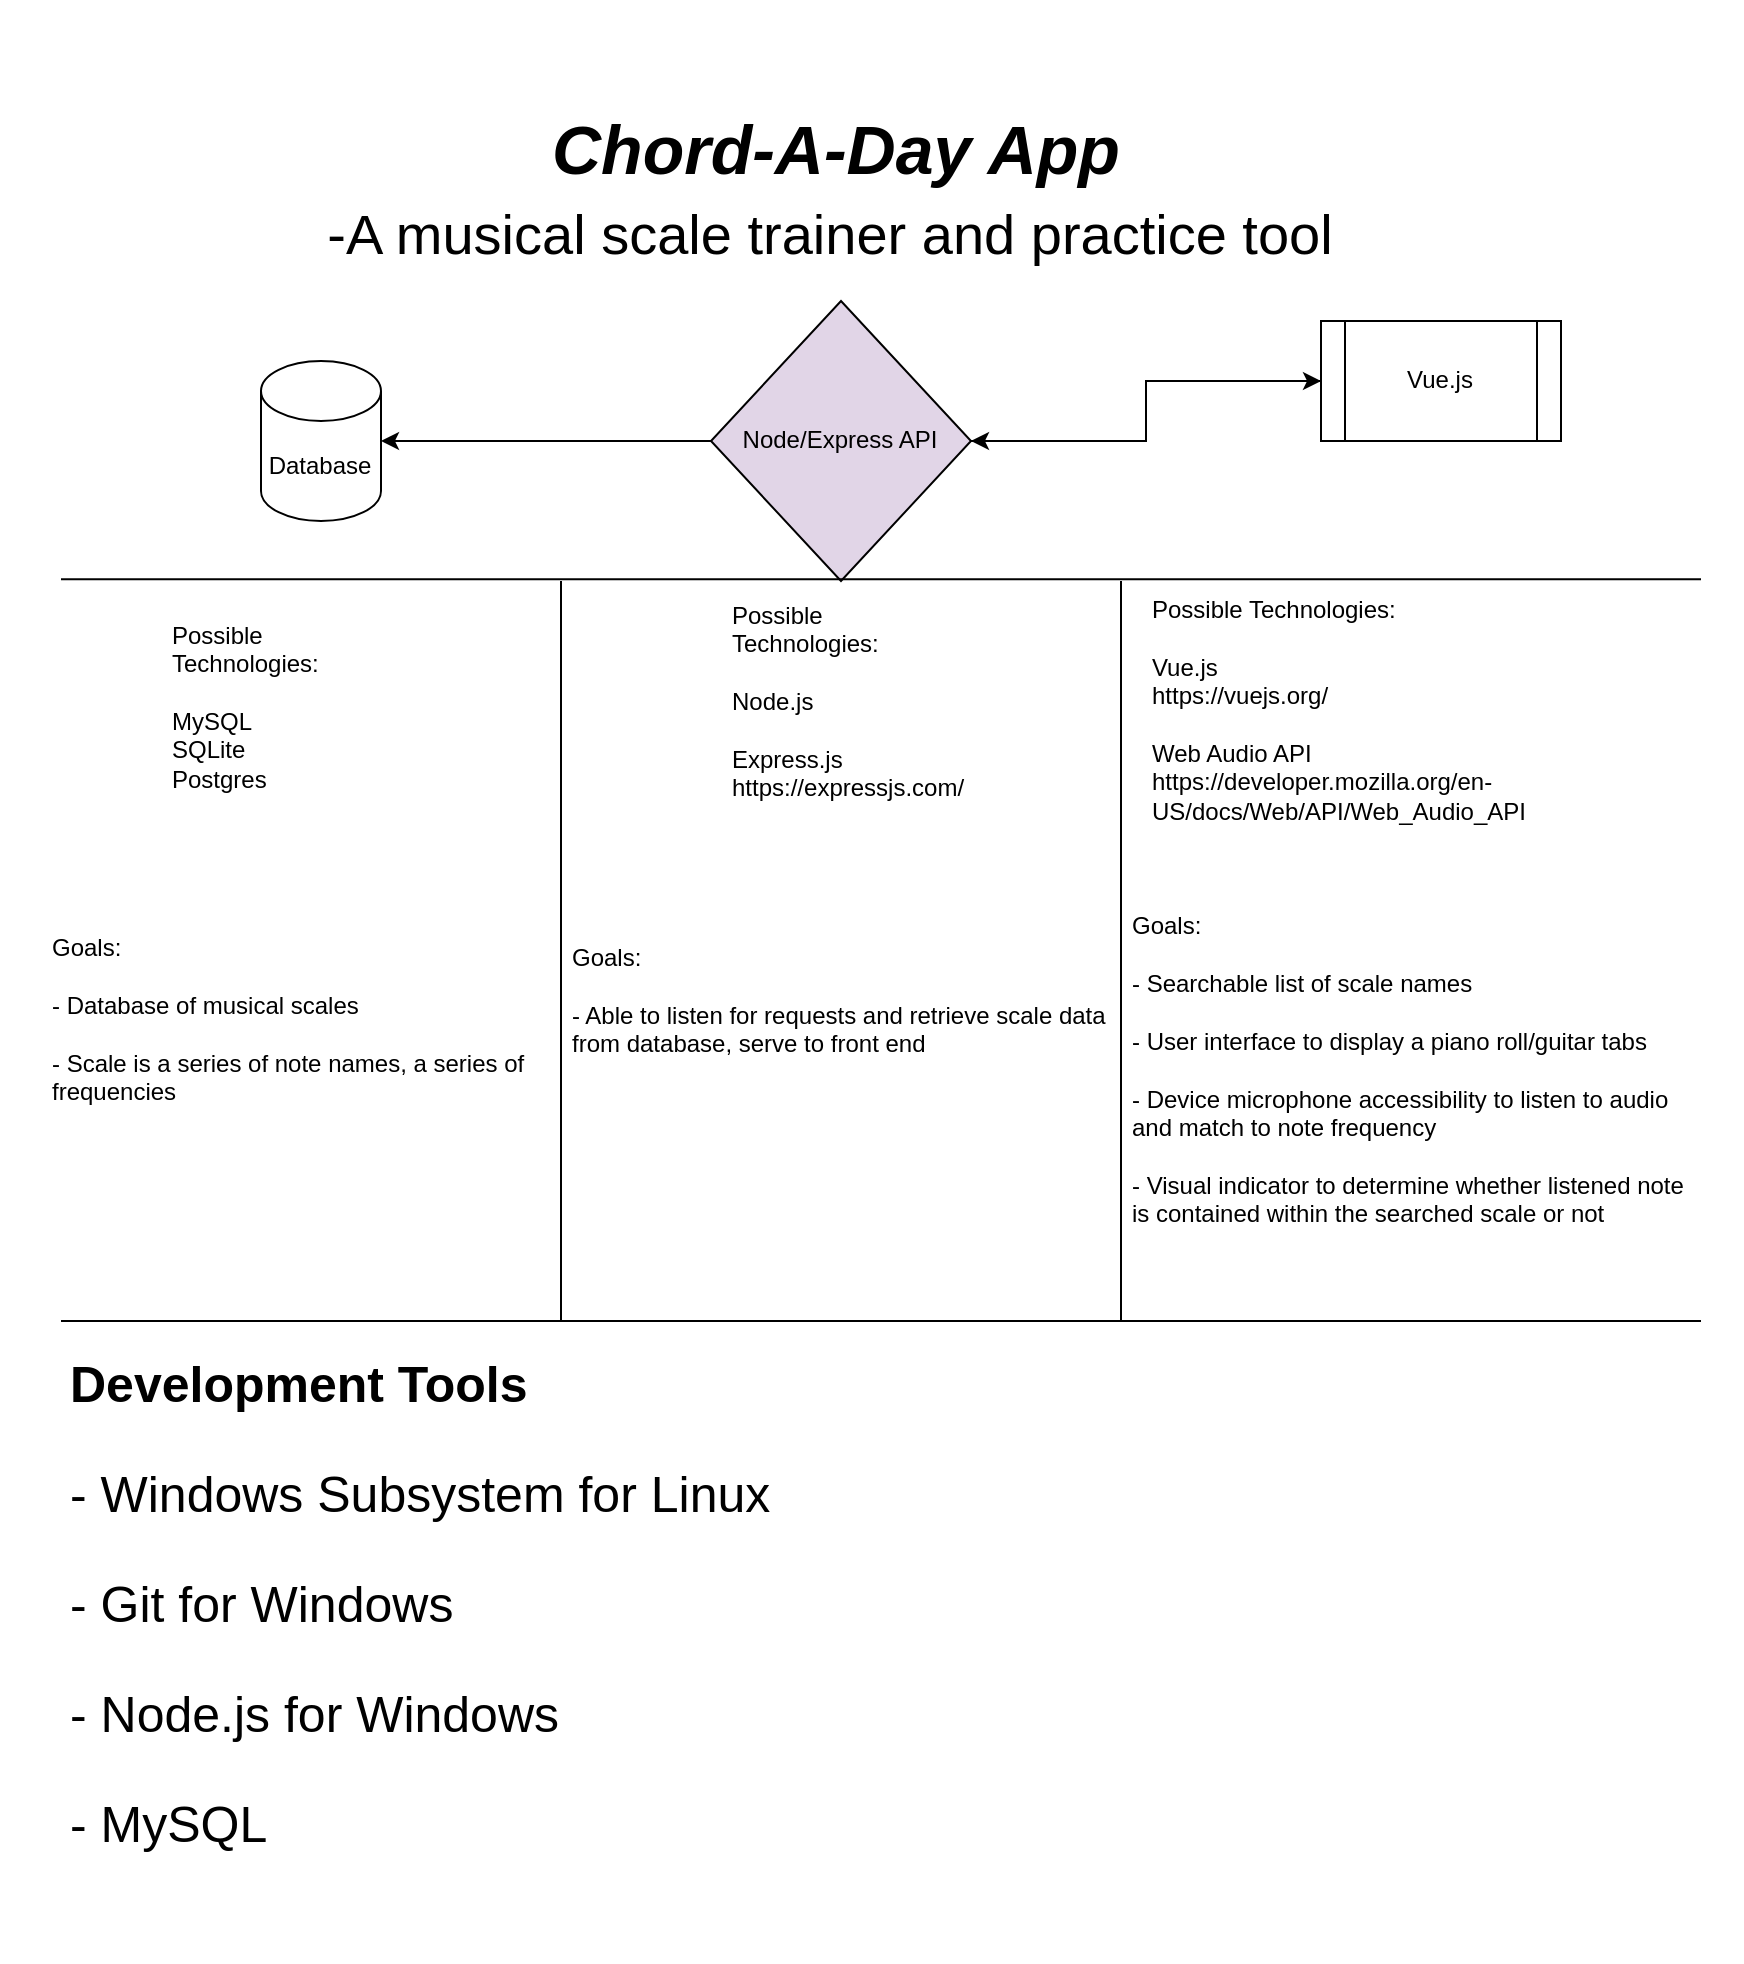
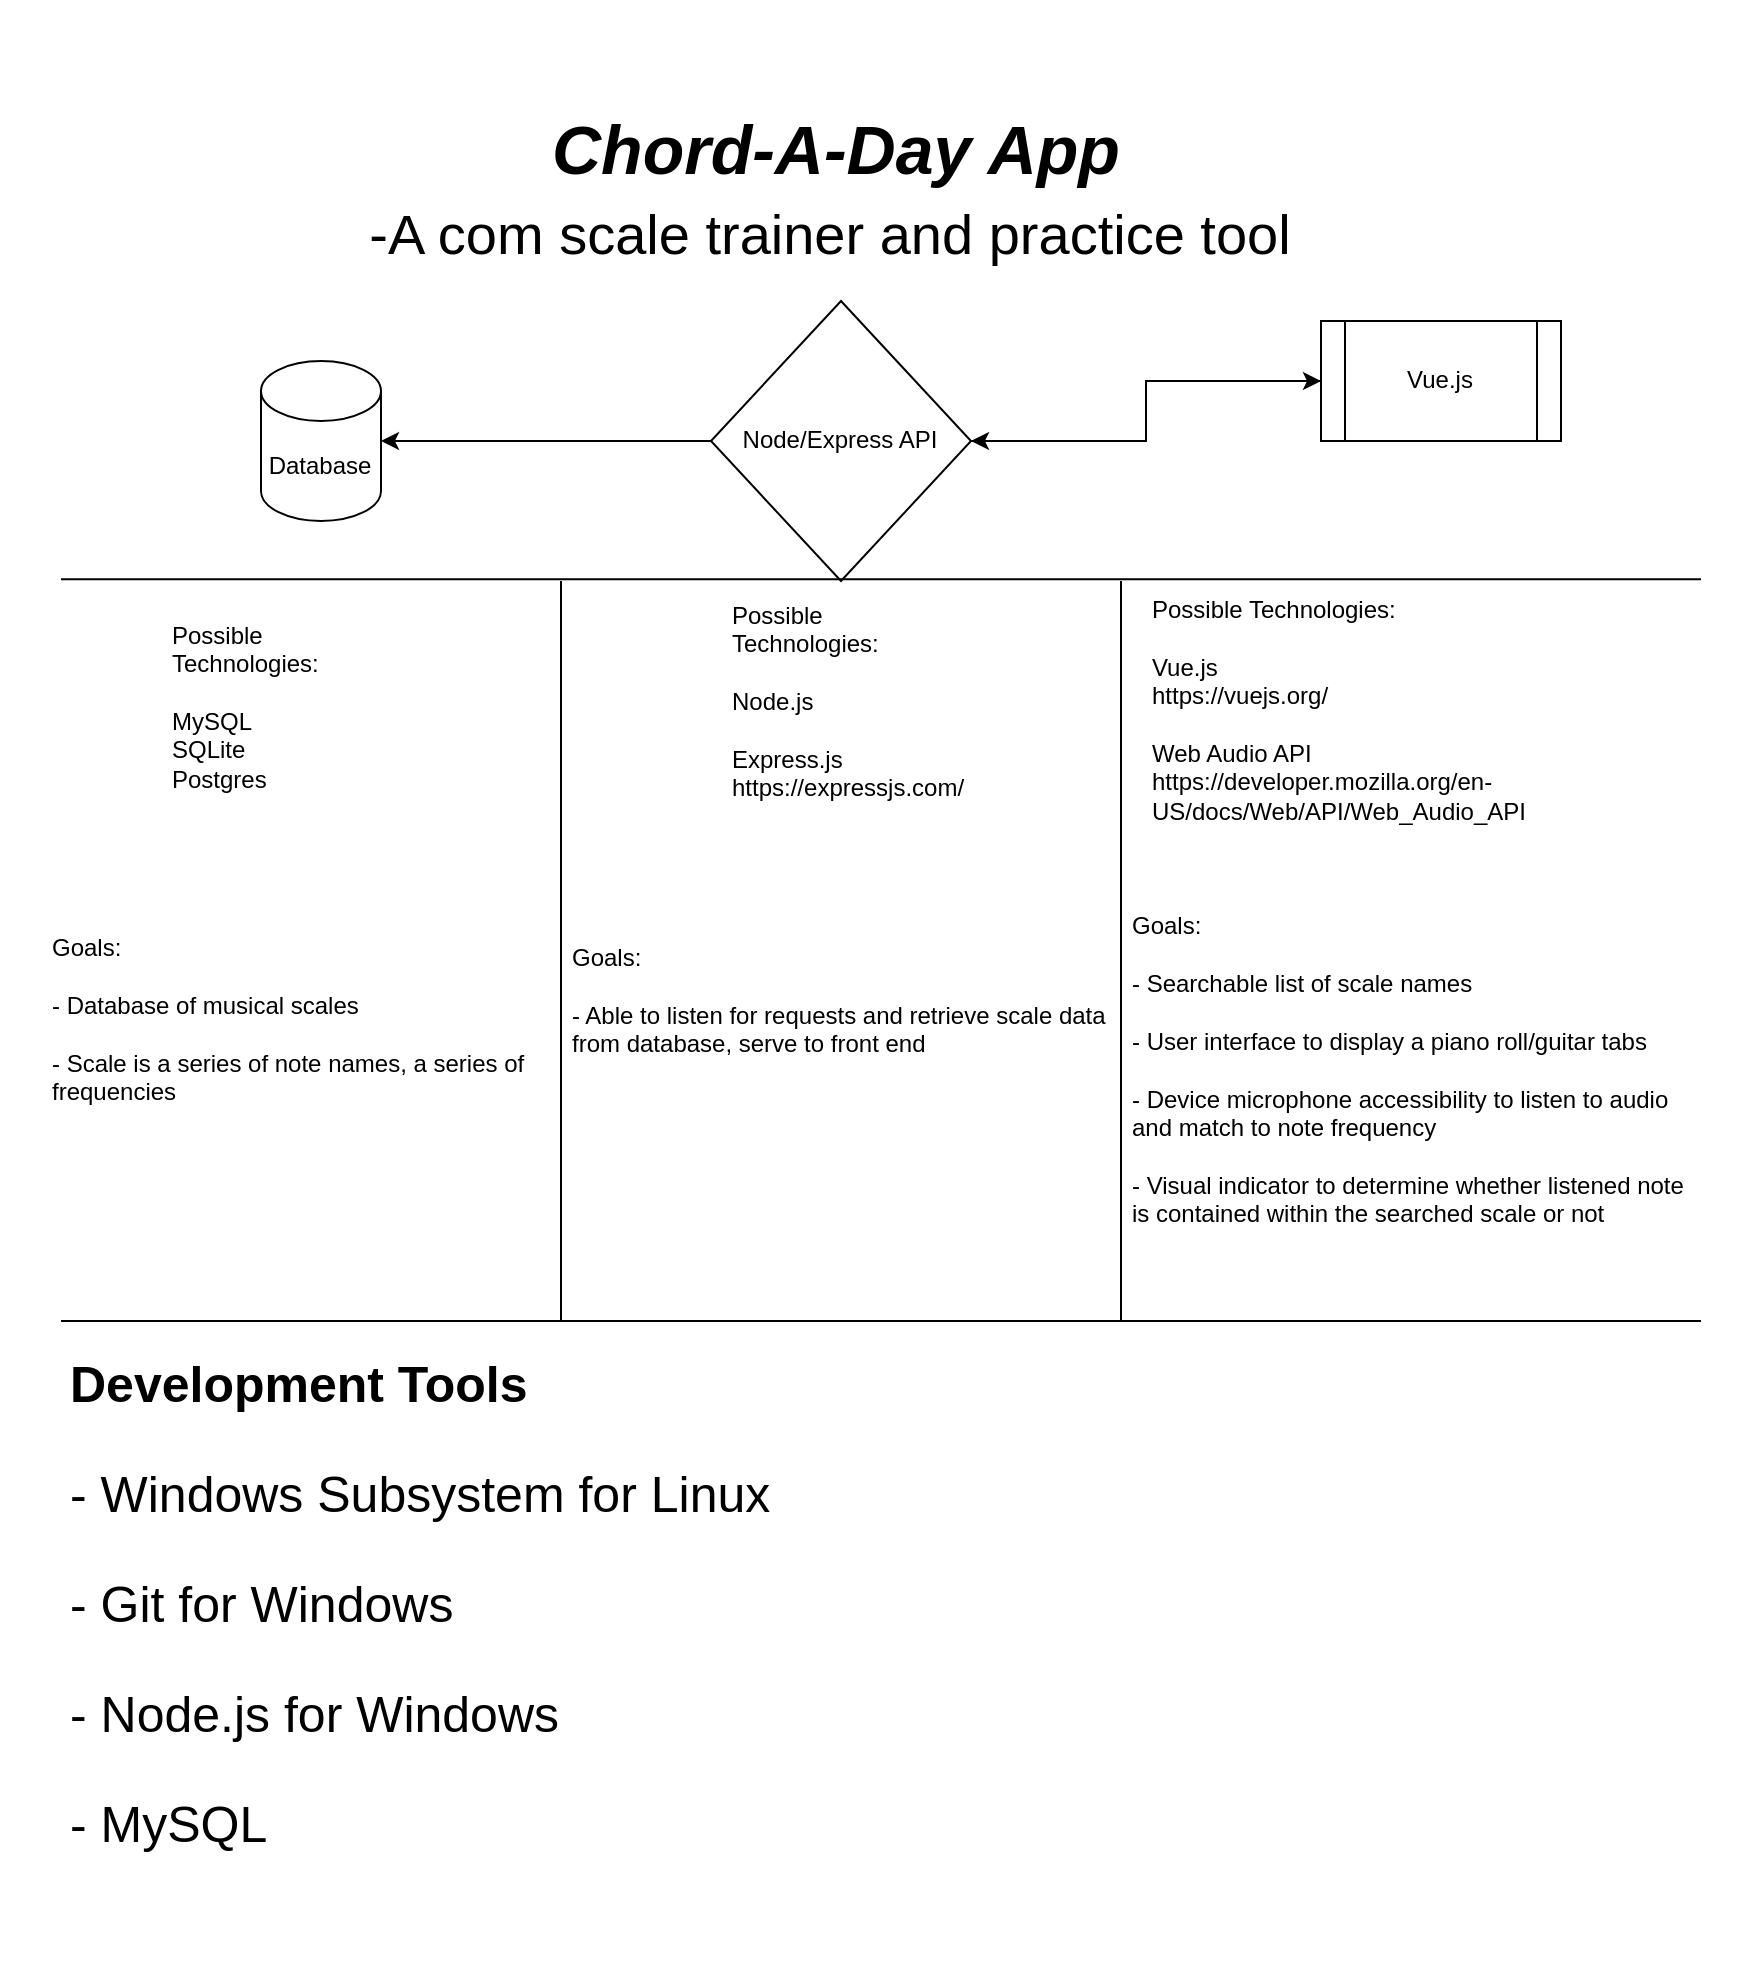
node "-A musical scale trainer and practice tool": label "-A musical scale trainer and practice tool" -> "-A com scale trainer and practice tool"
node "Node/Express API": fillcolor #e1d5e7 -> #ffffff
